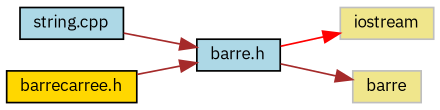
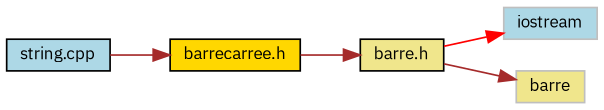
node "iostream": fillcolor khaki -> lightblue
edge "string.cpp" -> "barre.h": now "string.cpp" -> "barrecarree.h"
node "barre.h": fillcolor lightblue -> khaki
